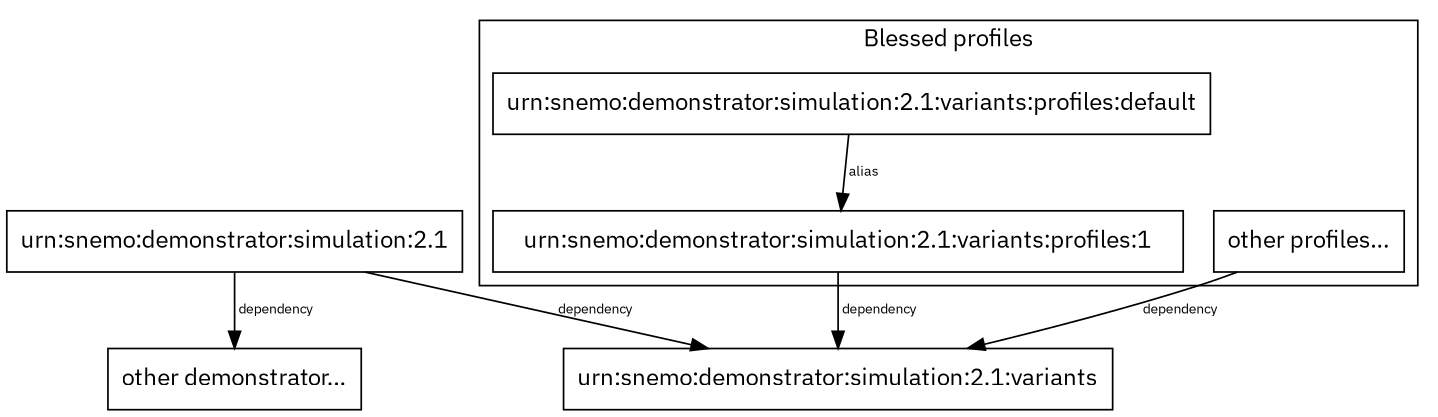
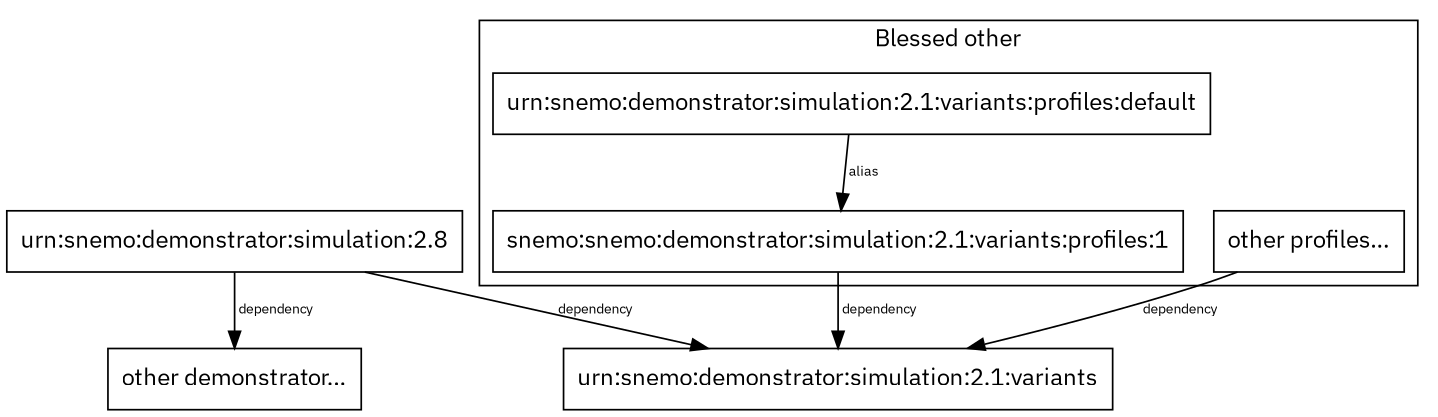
cluster "Blessed profiles": label "Blessed profiles" -> "Blessed other"
node "urn:snemo:demonstrator:simulation:2.1": label "urn:snemo:demonstrator:simulation:2.1" -> "urn:snemo:demonstrator:simulation:2.8"
node "urn:snemo:demonstrator:simulation:2.1:variants:profiles:1": label "urn:snemo:demonstrator:simulation:2.1:variants:profiles:1" -> "snemo:snemo:demonstrator:simulation:2.1:variants:profiles:1"
